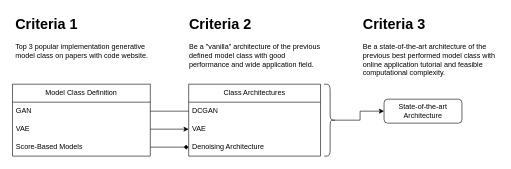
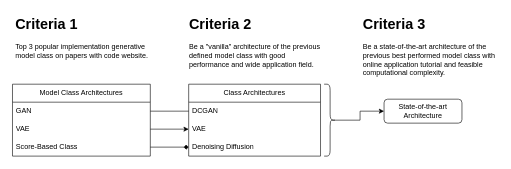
node "Model Class Definition": label "Model Class Definition" -> "Model Class Architectures"
node "Score-Based Models": label "Score-Based Models" -> "Score-Based Class"
node "Denoising Architecture": label "Denoising Architecture" -> "Denoising Diffusion"
